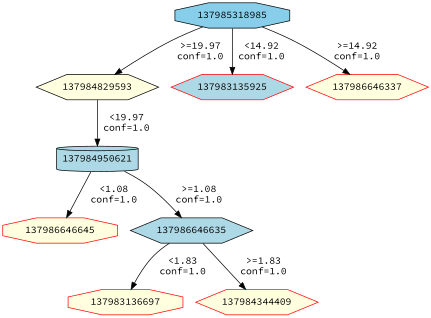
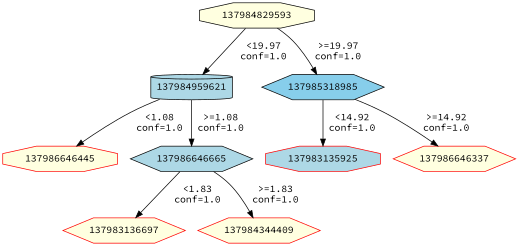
node "137985318985": shape octagon -> hexagon
edge "137985318985" -> "137984829593": reversed
node "137984829593": shape hexagon -> octagon
node "137983135925": shape hexagon -> octagon
node "137984950621": label "137984950621" -> "137984959621"
node "137986646645": label "137986646645" -> "137986646445"
node "137986646635": label "137986646635" -> "137986646665"
node "137983136697": shape octagon -> hexagon
